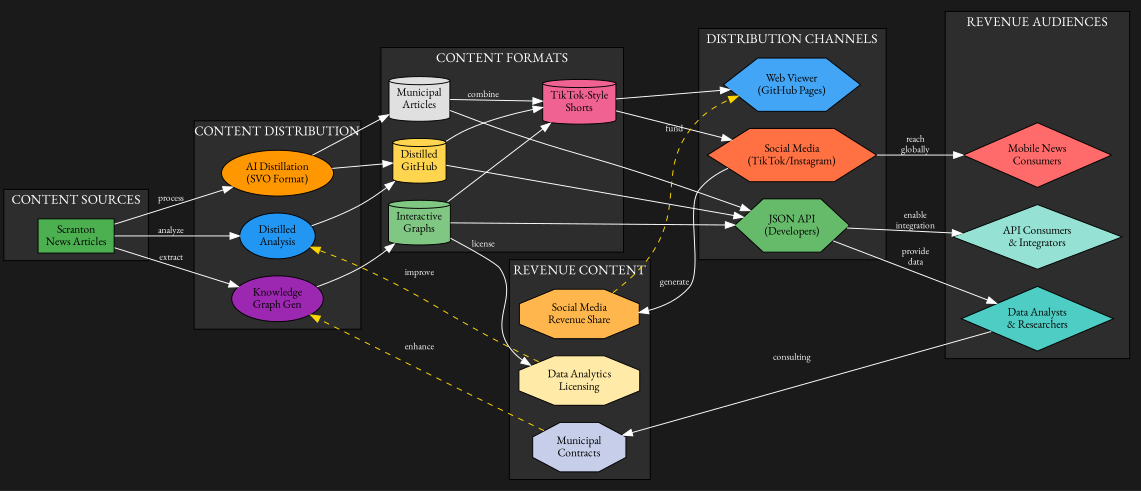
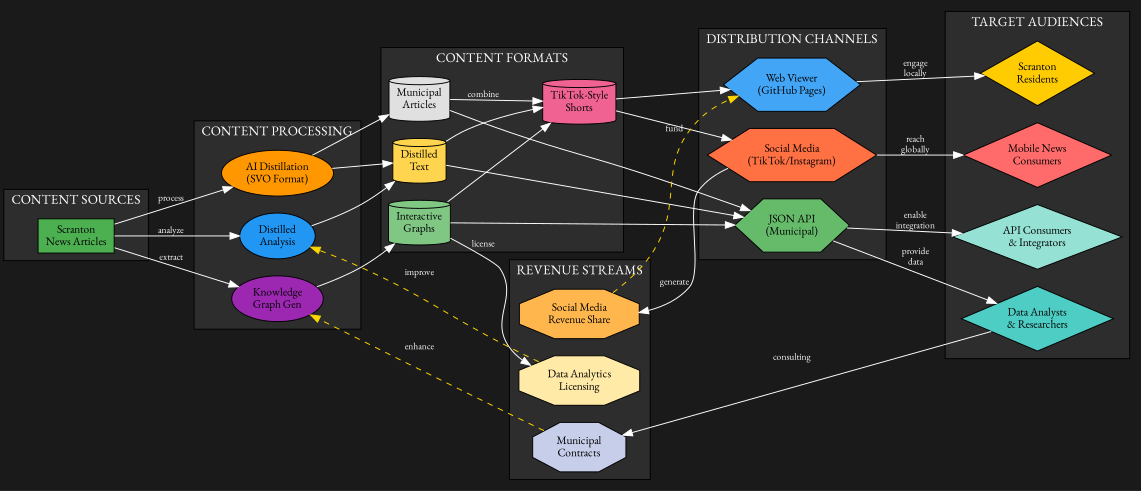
cluster "REVENUE AUDIENCES": label "REVENUE AUDIENCES" -> "TARGET AUDIENCES"
node "Scranton Residents": added
cluster "CONTENT DISTRIBUTION": label "CONTENT DISTRIBUTION" -> "CONTENT PROCESSING"
node "Distilled GitHub": label "Distilled GitHub" -> "Distilled Text"
node "JSON API (Developers)": label "JSON API (Developers)" -> "JSON API (Municipal)"
cluster "REVENUE CONTENT": label "REVENUE CONTENT" -> "REVENUE STREAMS"
